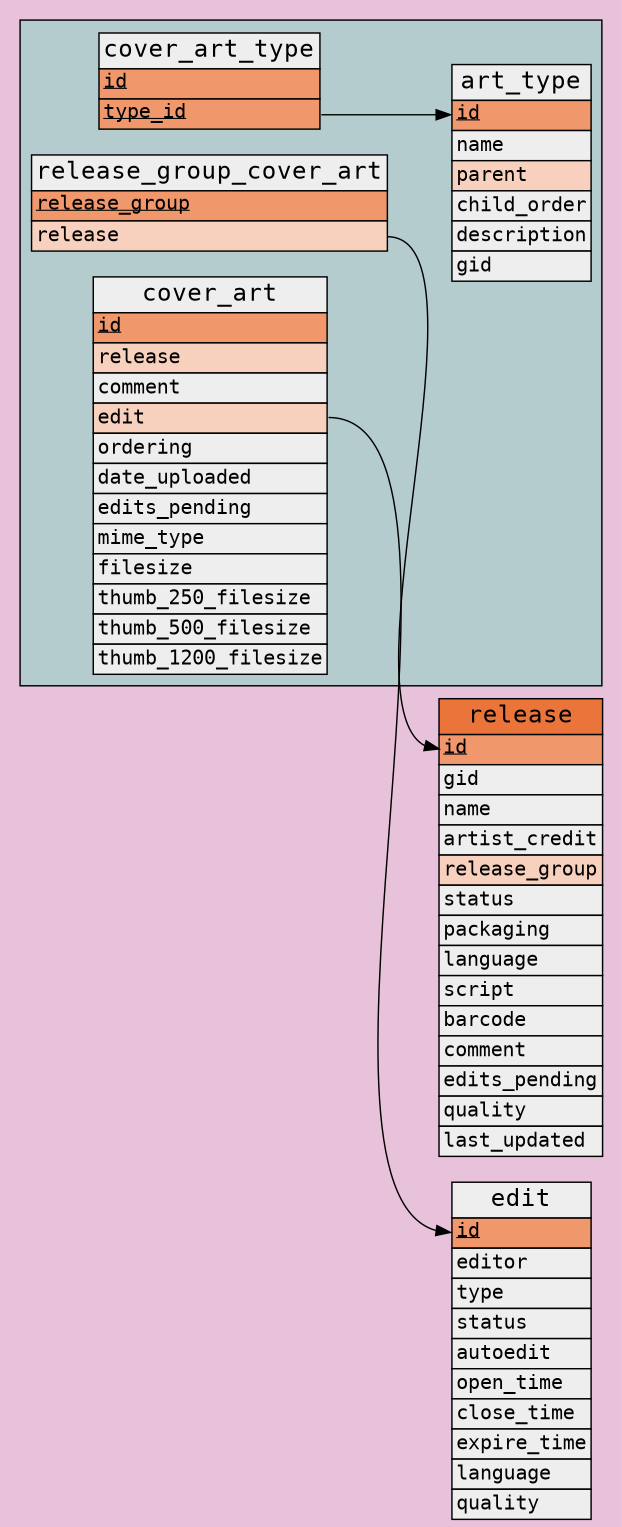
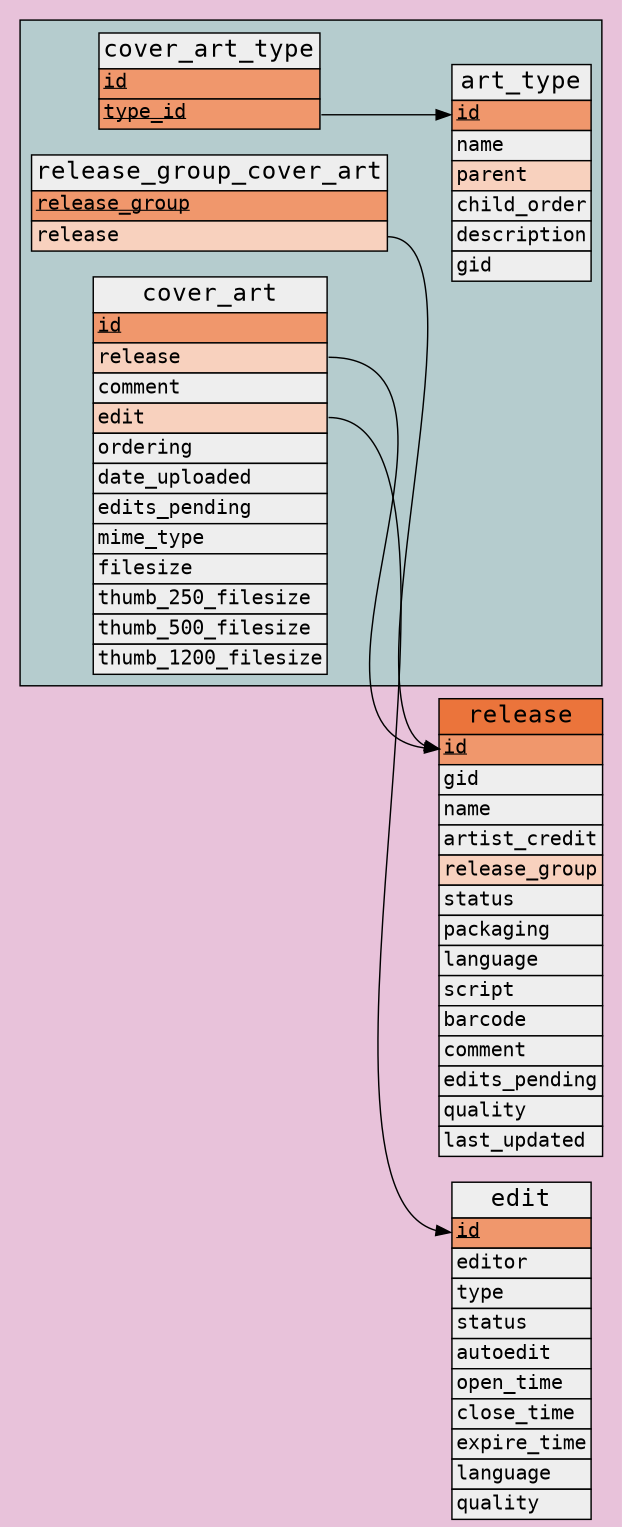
edge "cover_art" -> "release": added
